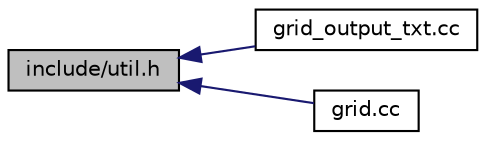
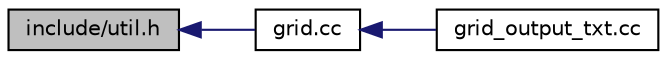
edge "grid_output_txt.cc" -> "include/util.h": now "grid_output_txt.cc" -> "grid.cc"
